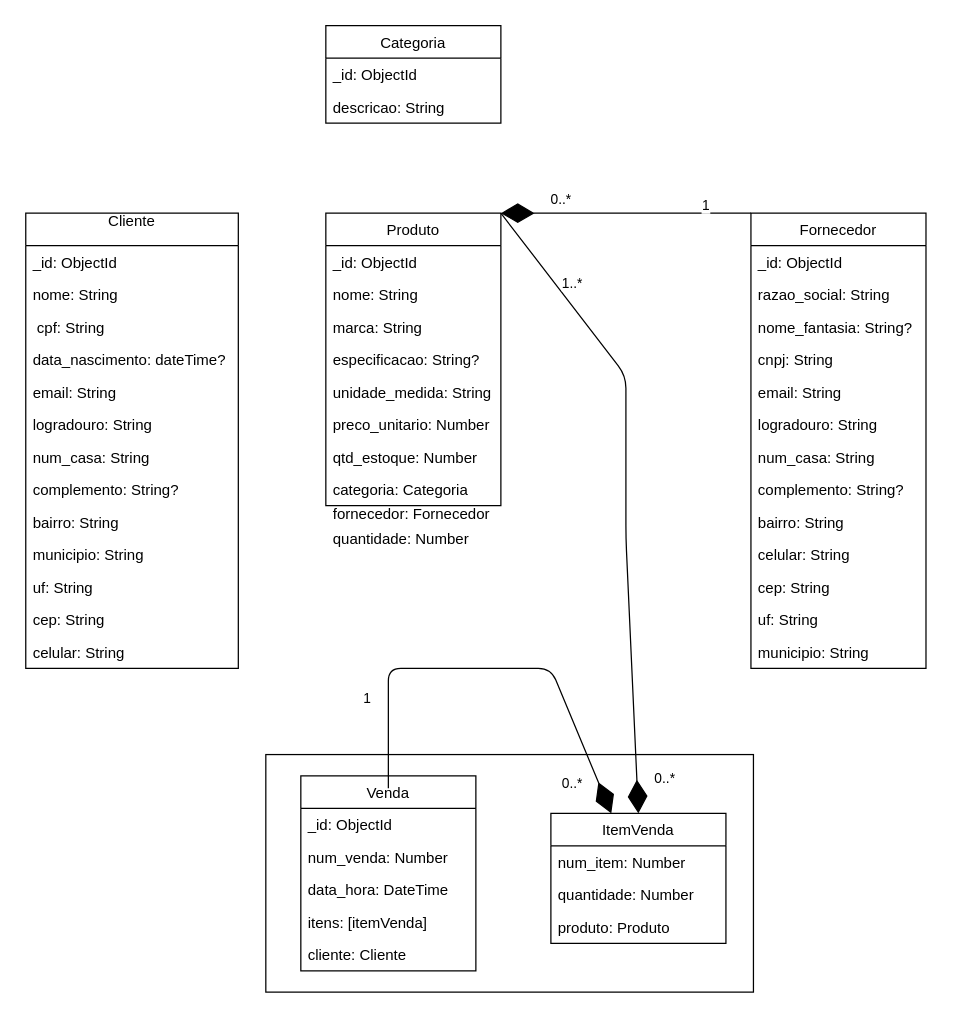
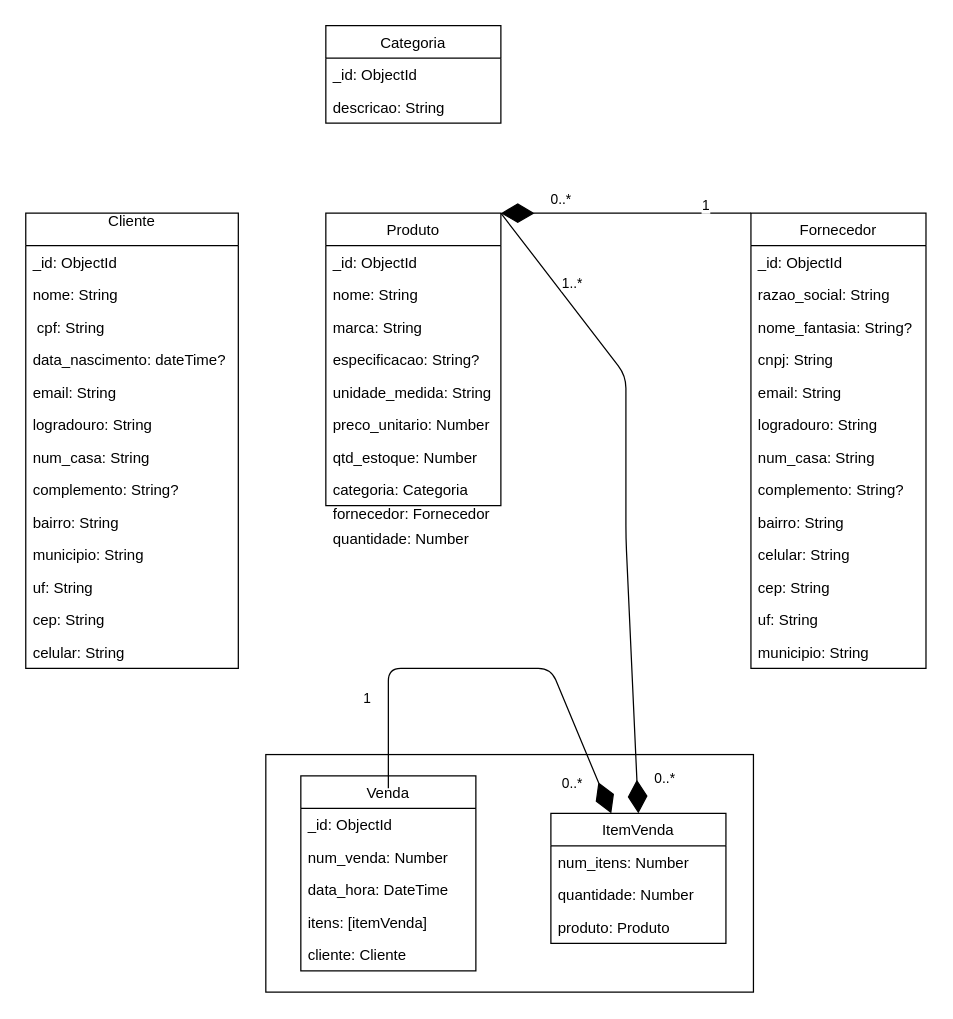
node "num_item: Number": label "num_item: Number" -> "num_itens: Number"
